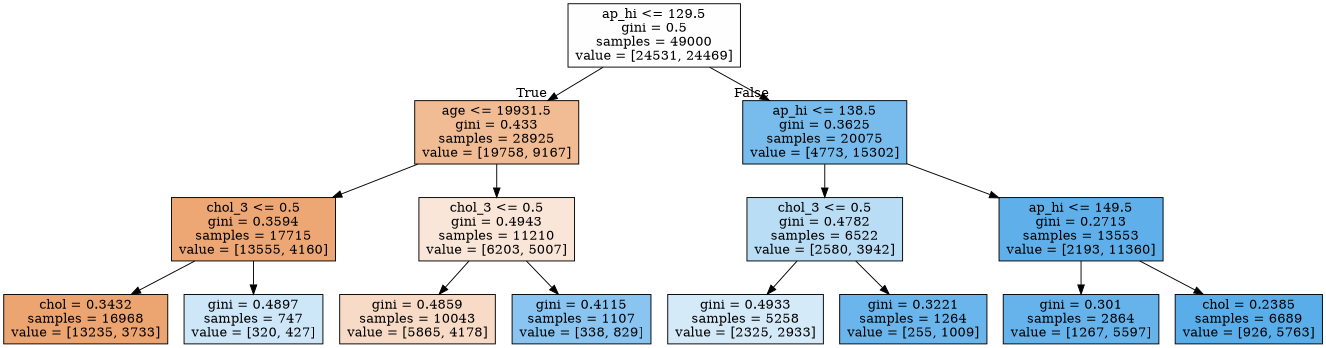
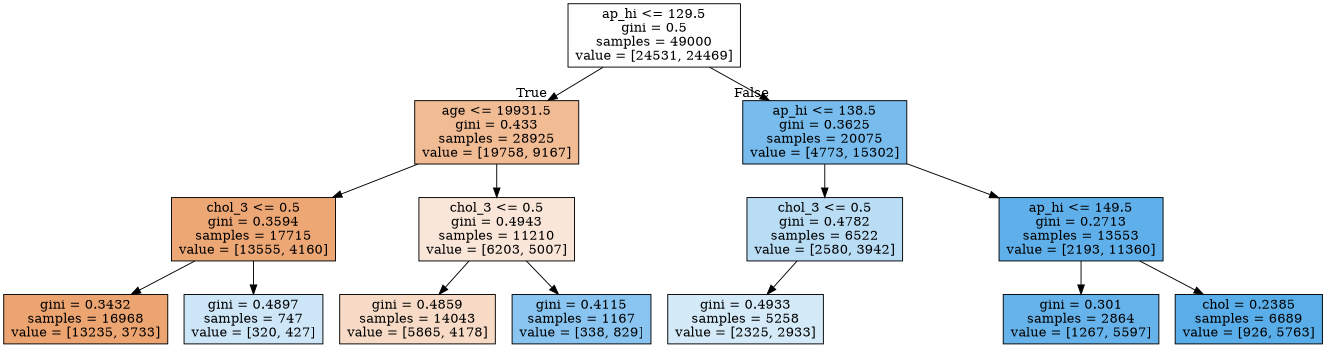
node "chol = 0.3432 samples = 16968 value = [13235, 3733]": label "chol = 0.3432 samples = 16968 value = [13235, 3733]" -> "gini = 0.3432 samples = 16968 value = [13235, 3733]"
node "gini = 0.4859 samples = 10043 value = [5865, 4178]": label "gini = 0.4859 samples = 10043 value = [5865, 4178]" -> "gini = 0.4859 samples = 14043 value = [5865, 4178]"
node "gini = 0.4115 samples = 1107 value = [338, 829]": label "gini = 0.4115 samples = 1107 value = [338, 829]" -> "gini = 0.4115 samples = 1167 value = [338, 829]"
node "gini = 0.3221 samples = 1264 value = [255, 1009]": removed
